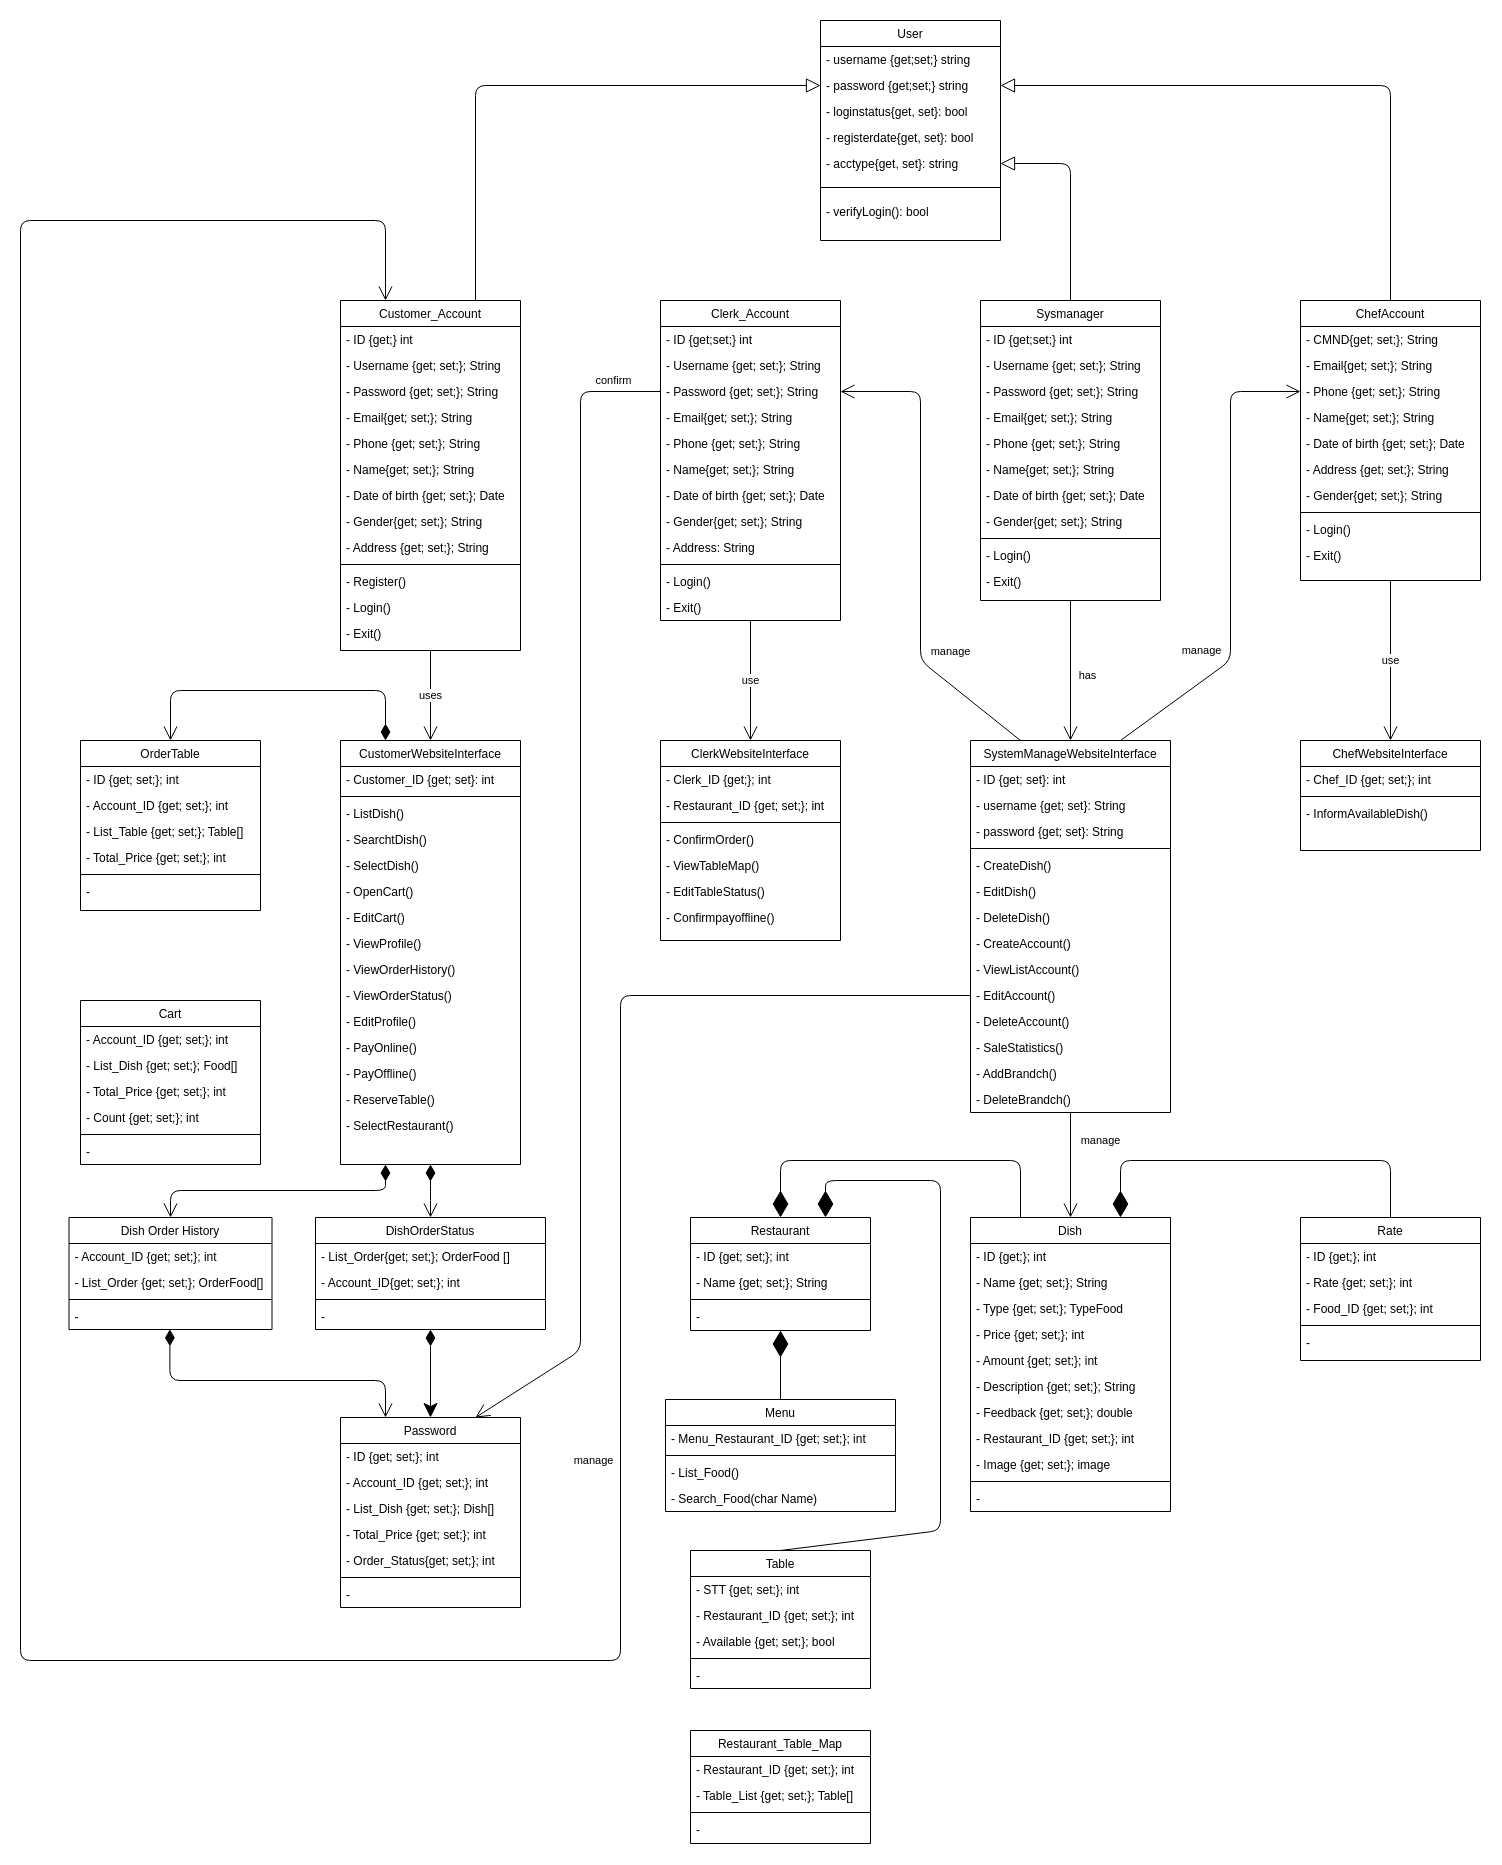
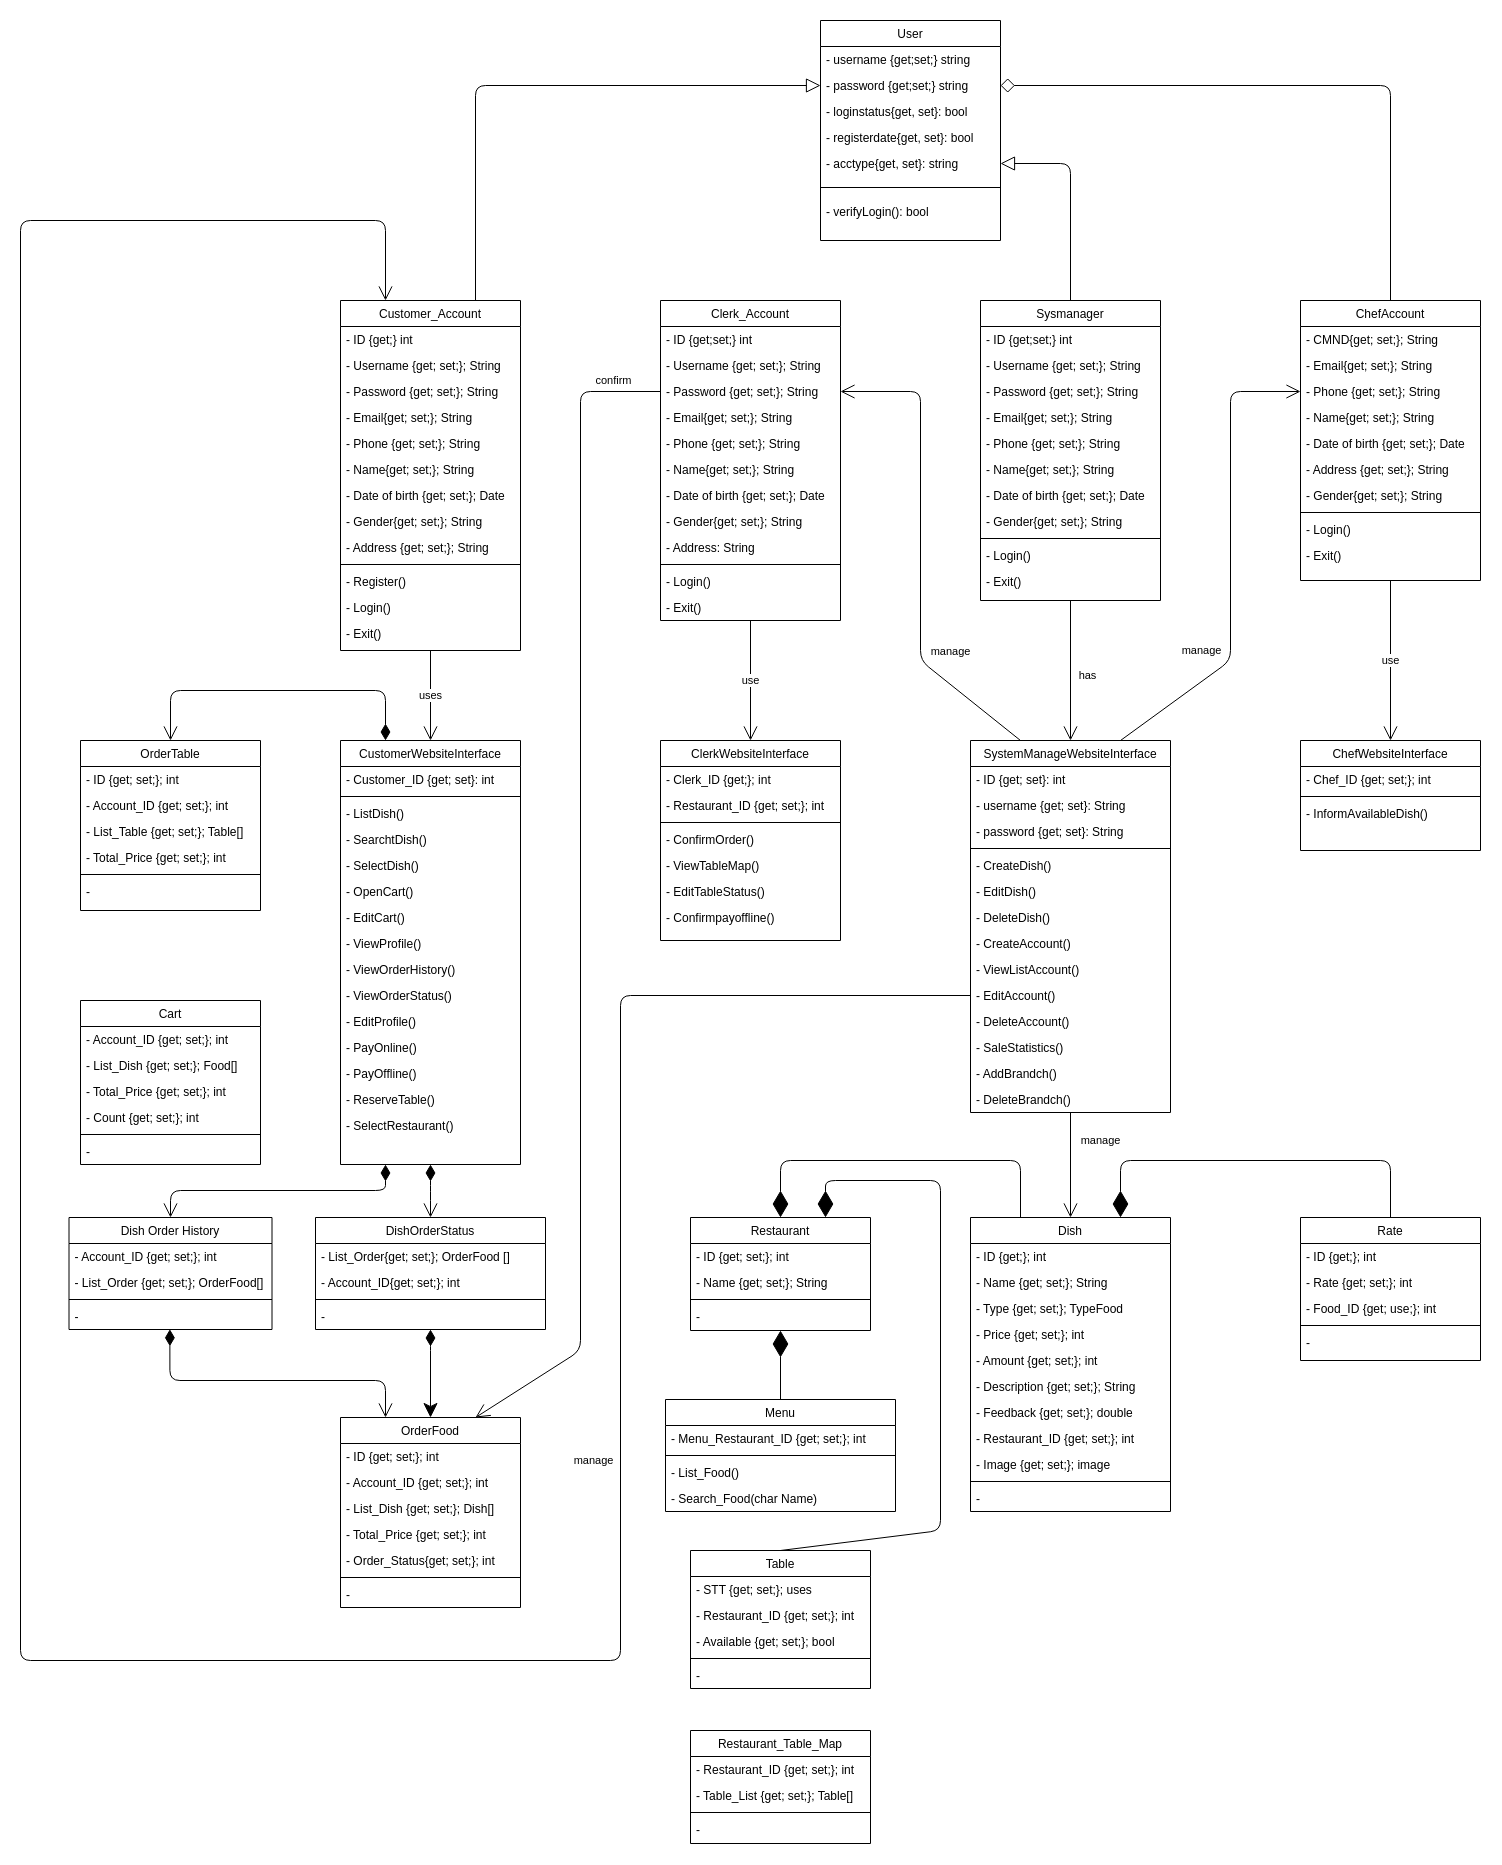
edge "ChefAccount" -> "- password {get;set;} string": arrowhead block -> diamond
node "- Food_ID {get; set;}; int": label "- Food_ID {get; set;}; int" -> "- Food_ID {get; use;}; int"
node "Password": label "Password" -> "OrderFood"
node "- STT {get; set;}; int": label "- STT {get; set;}; int" -> "- STT {get; set;}; uses"
